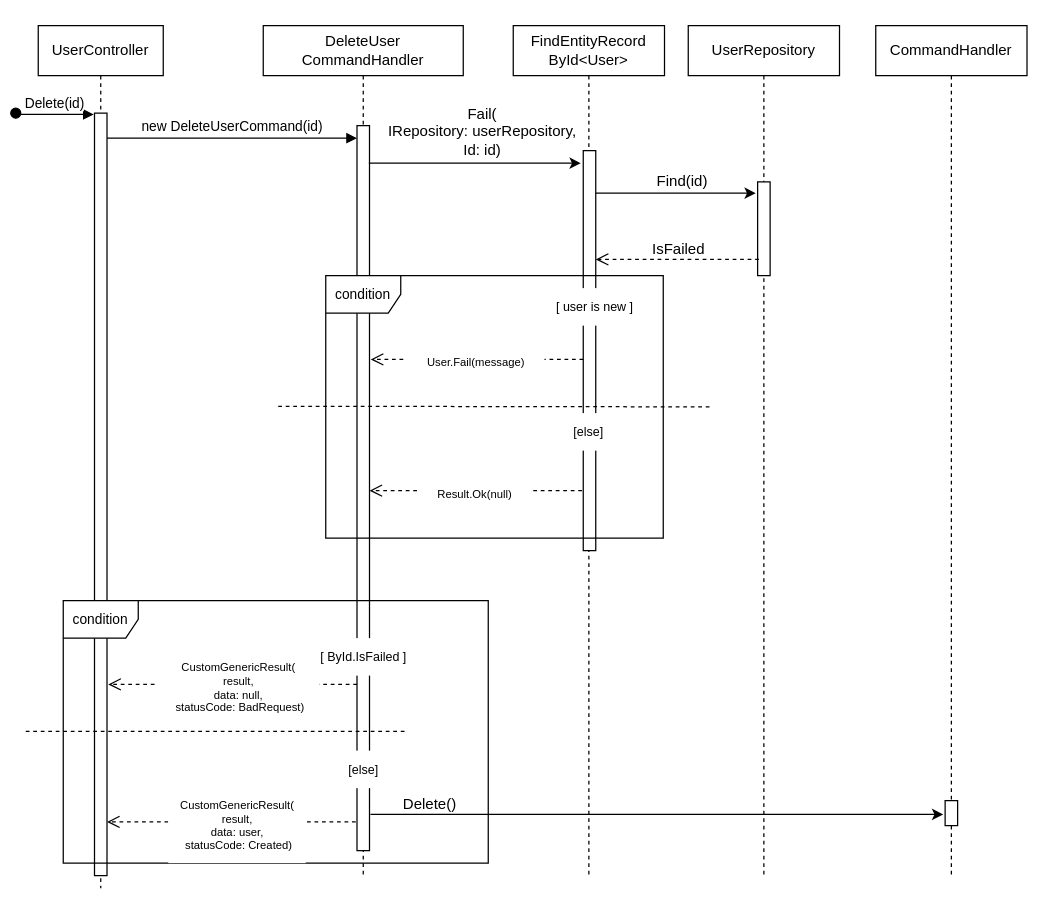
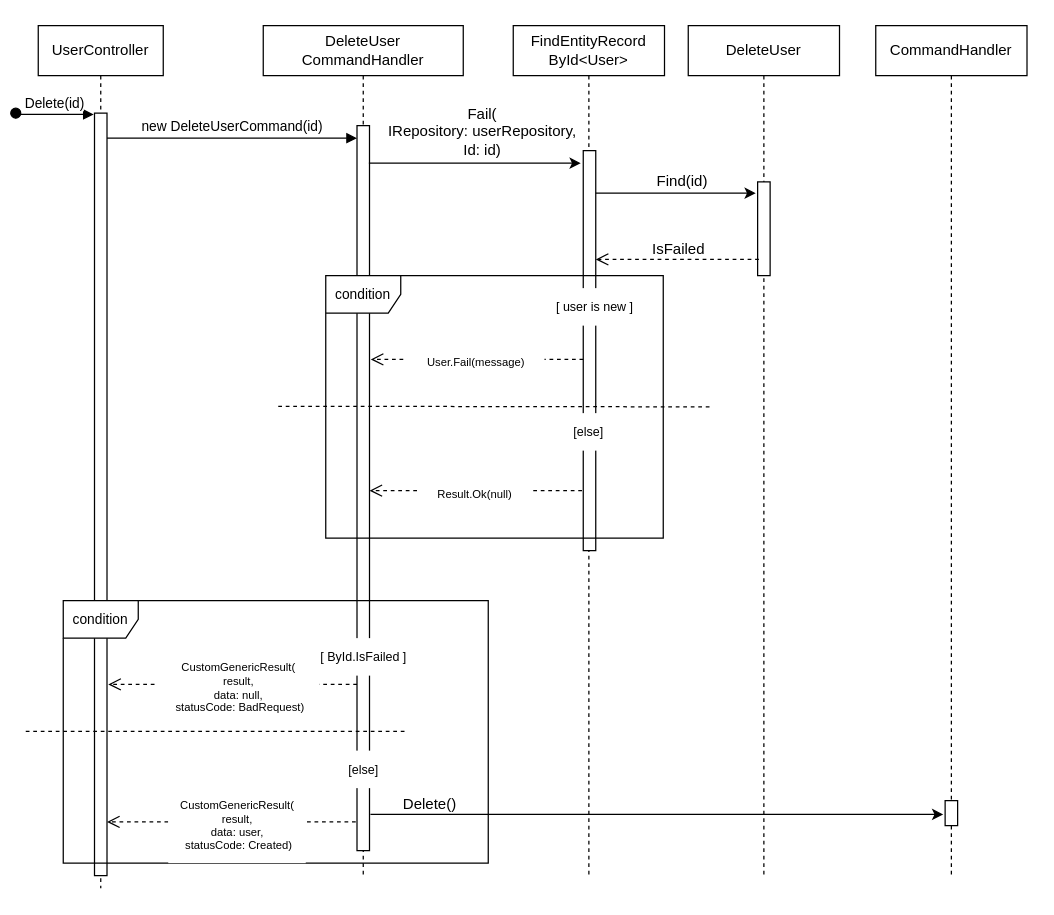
node "UserRepository": label "UserRepository" -> "DeleteUser"
